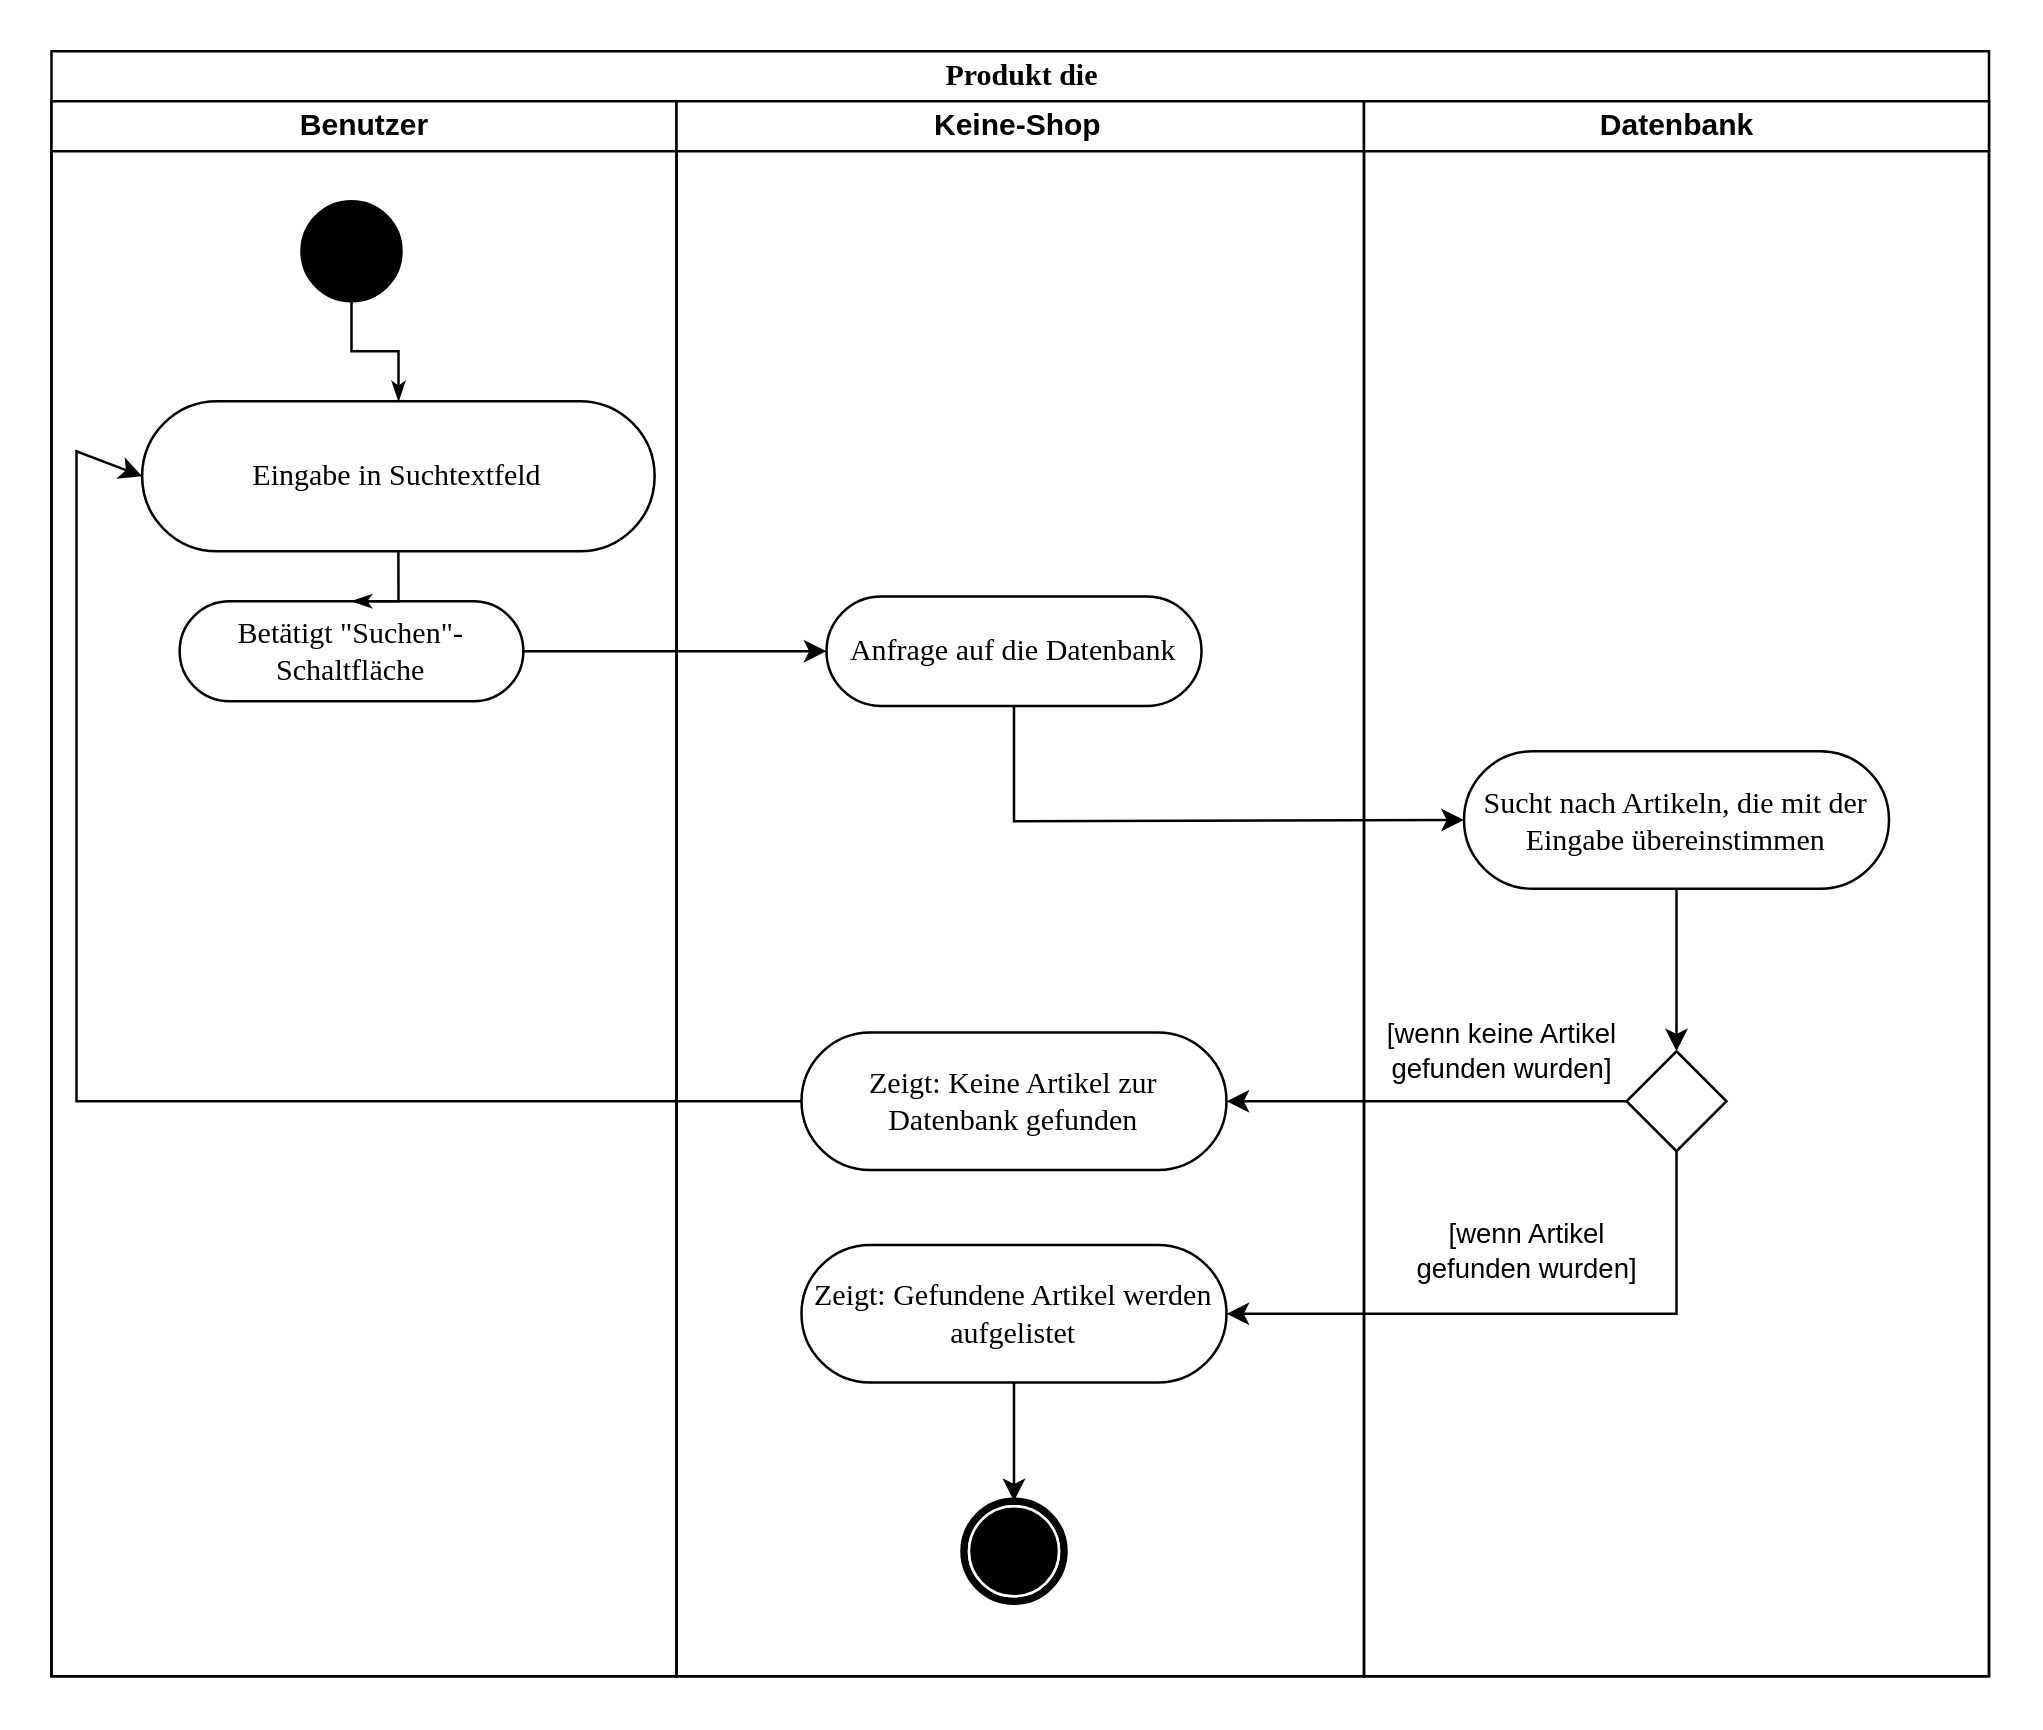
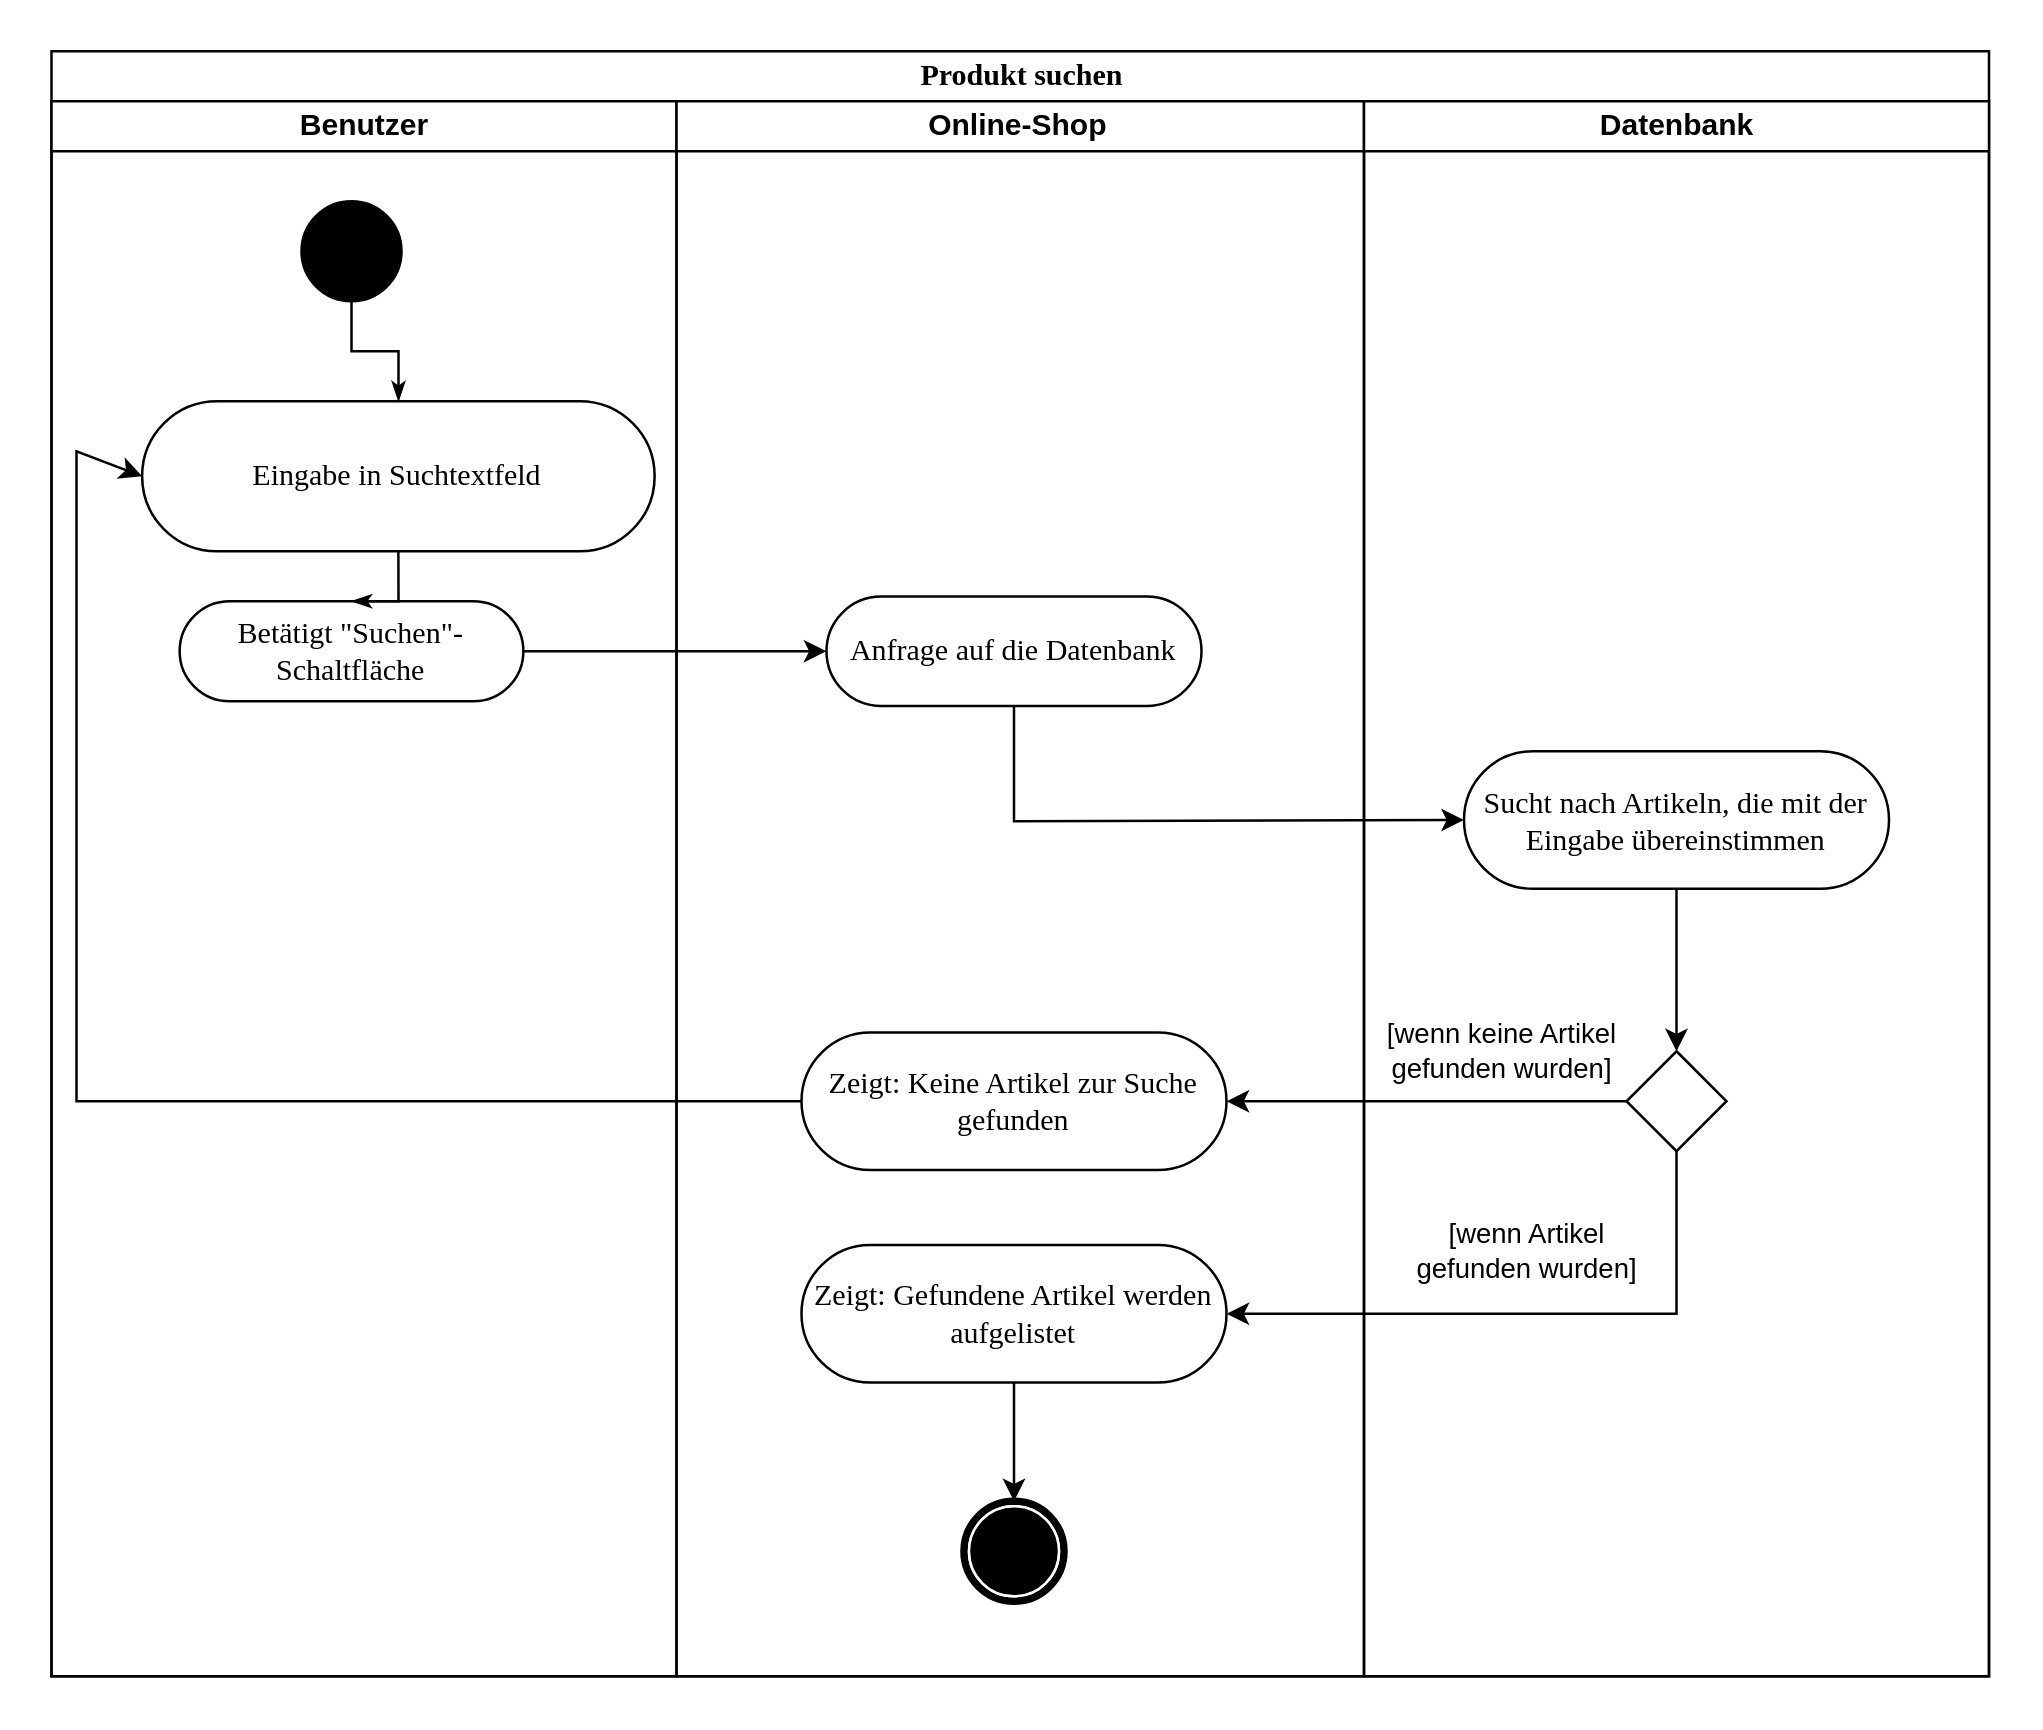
node "Produkt die": label "Produkt die" -> "Produkt suchen"
node "Keine-Shop": label "Keine-Shop" -> "Online-Shop"
node "Zeigt: Keine Artikel zur Datenbank gefunden": label "Zeigt: Keine Artikel zur Datenbank gefunden" -> "Zeigt: Keine Artikel zur Suche gefunden"
